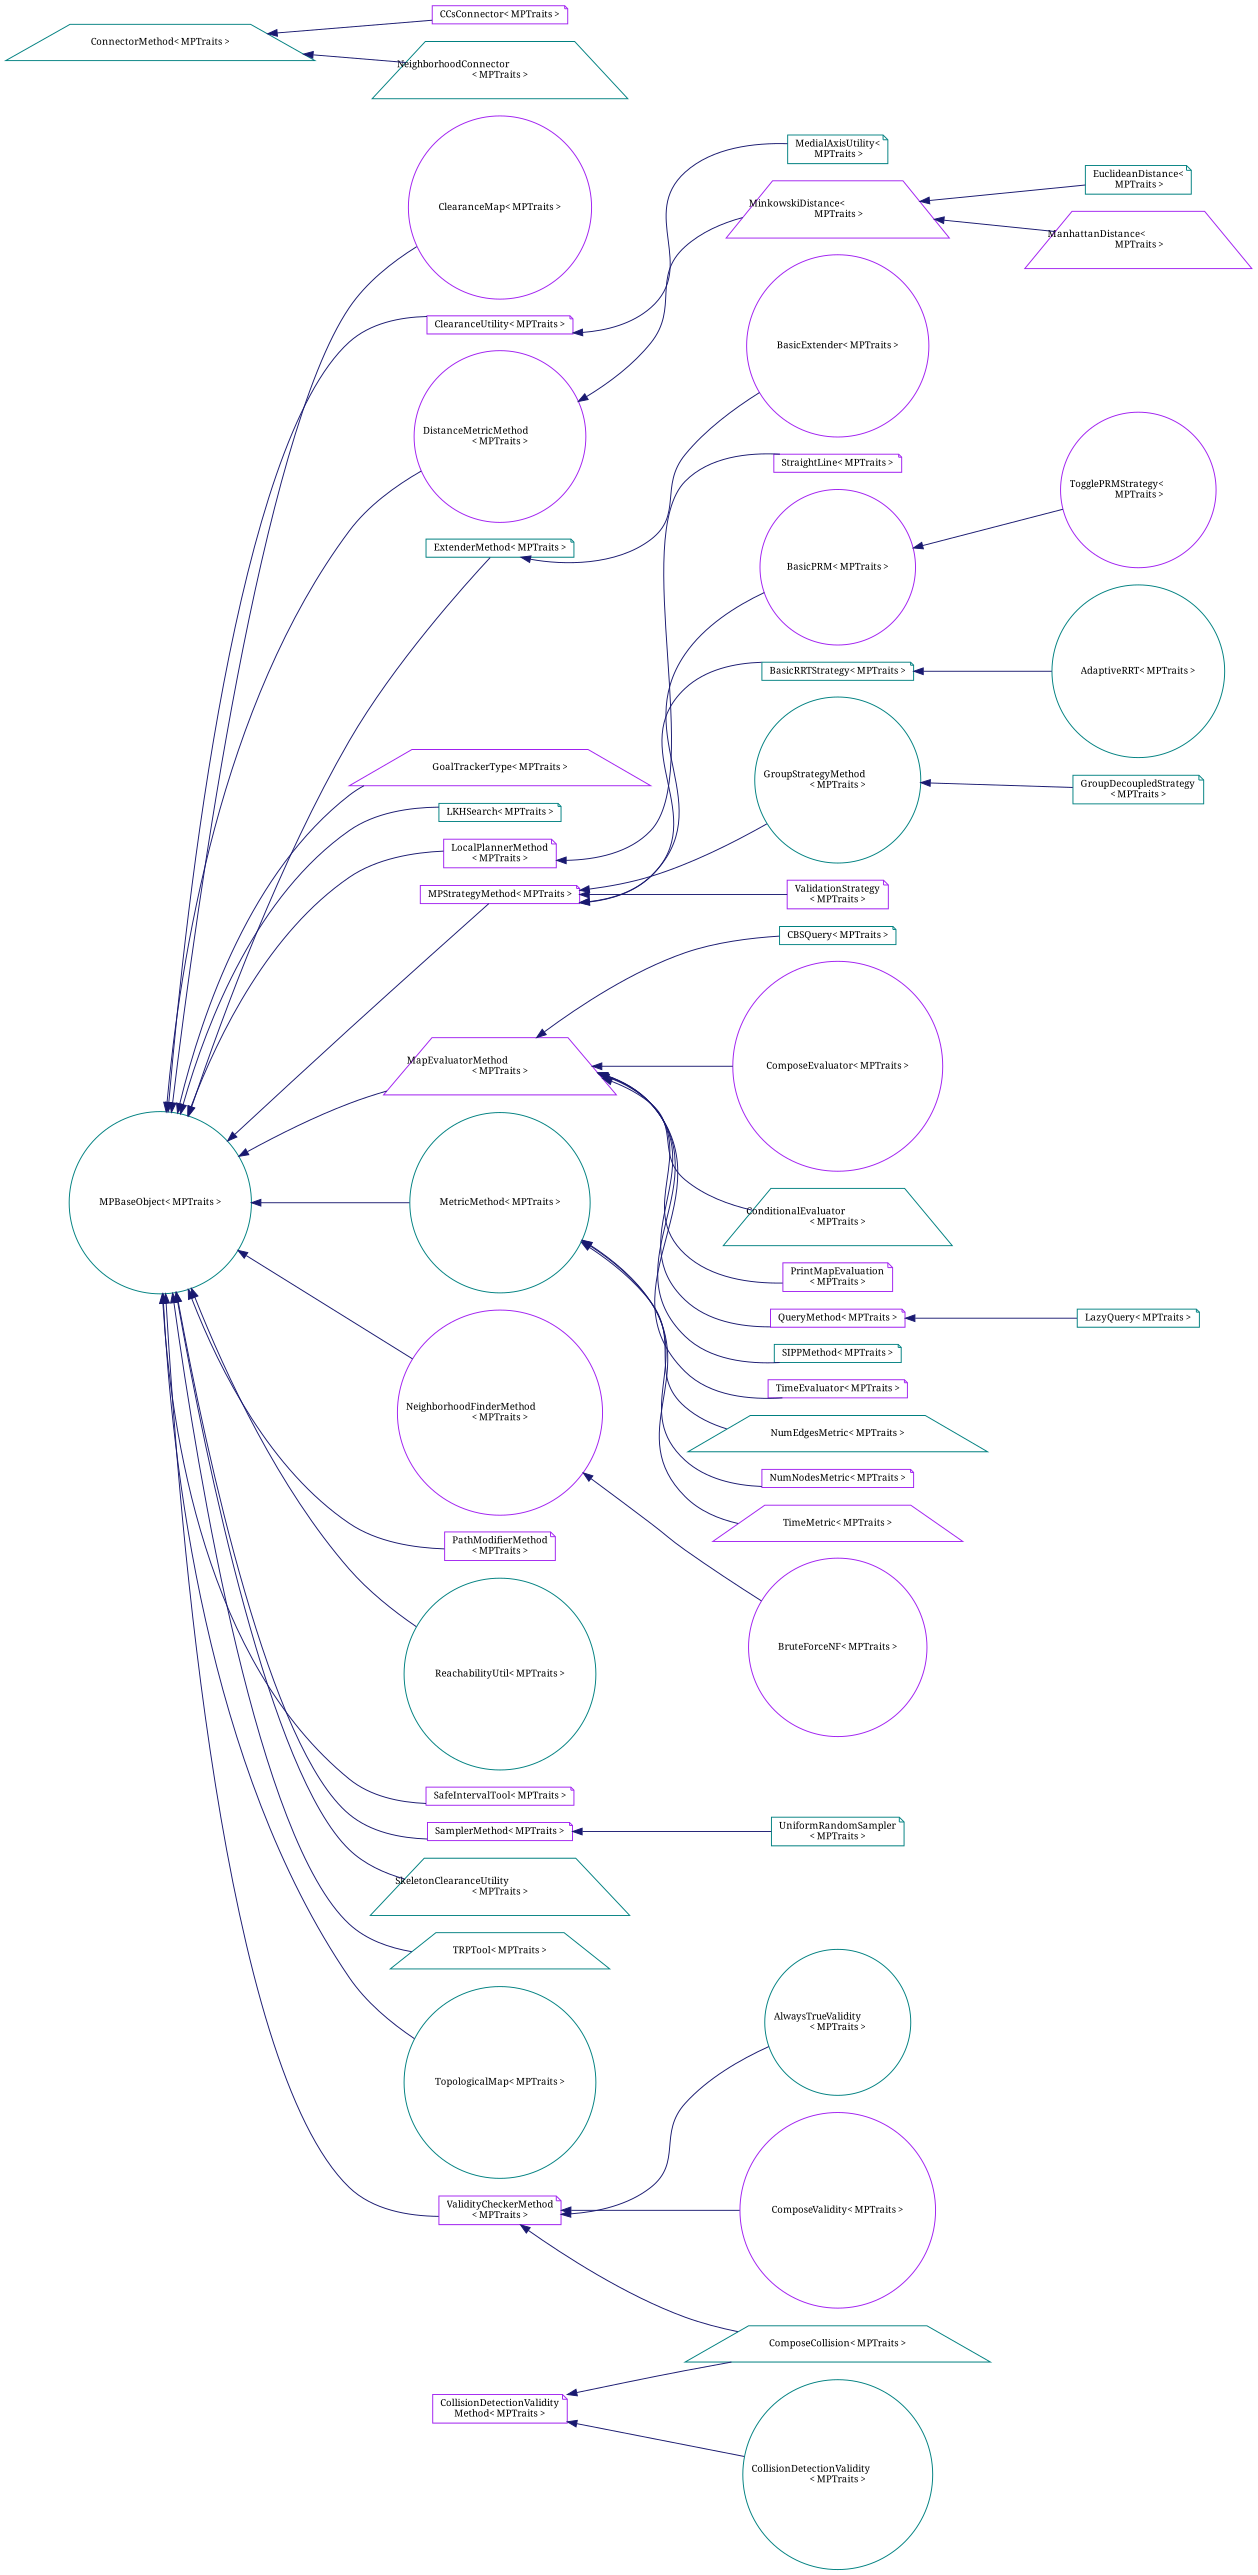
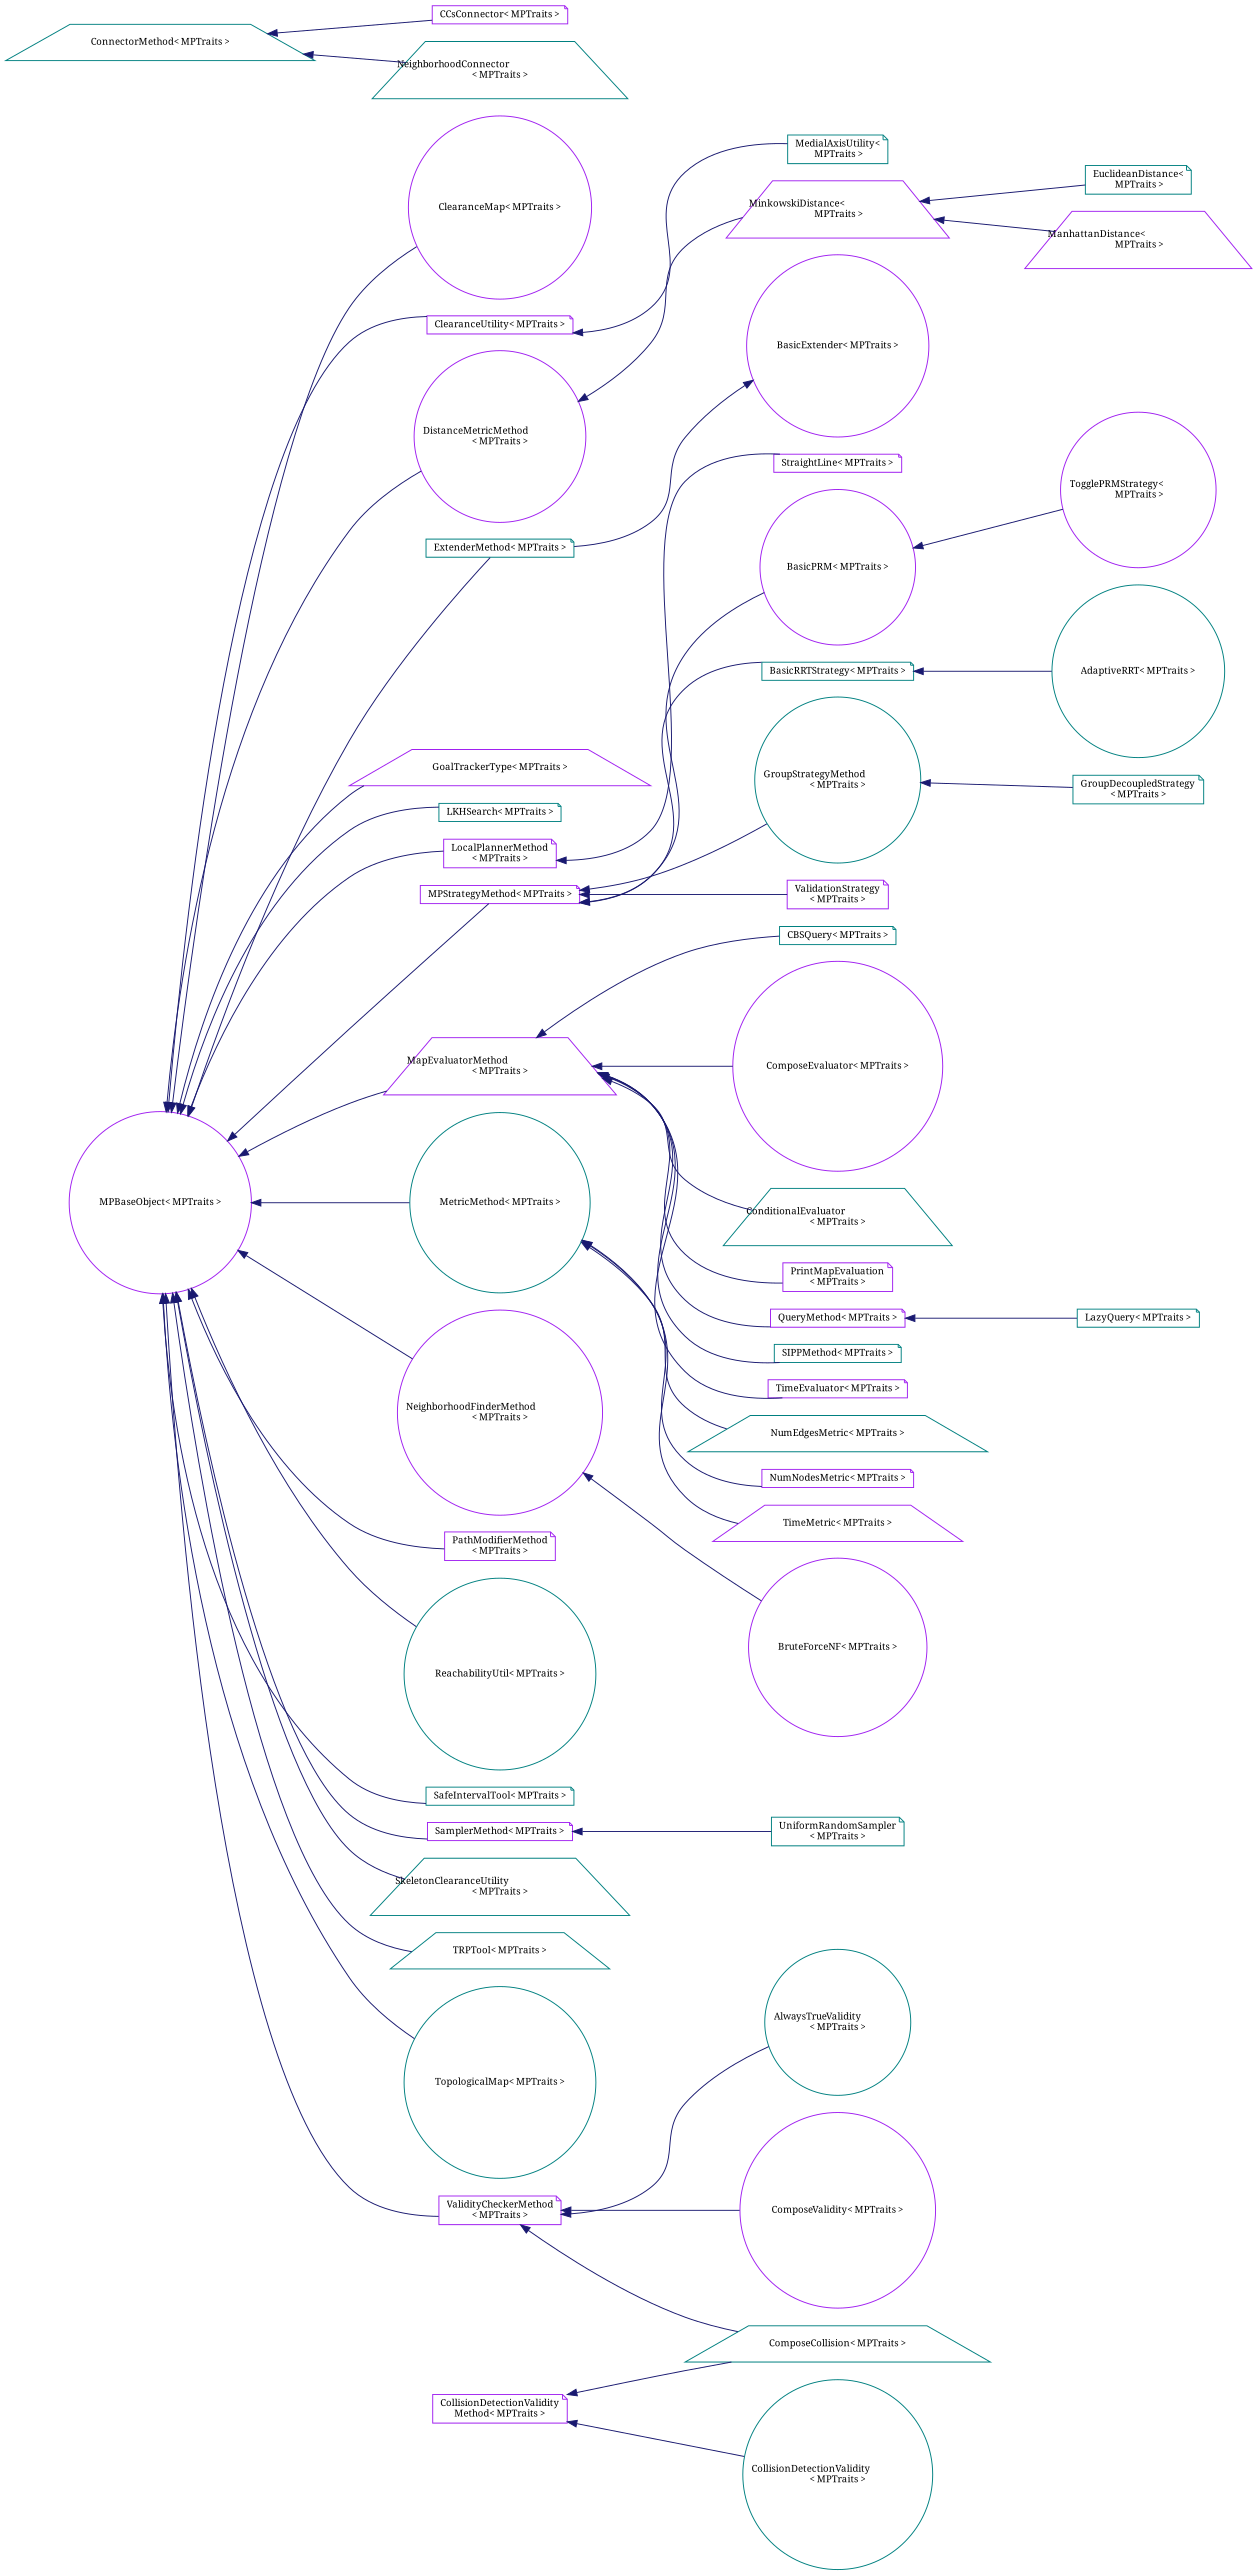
edge "BasicExtender< MPTraits >" -> "ExtenderMethod< MPTraits >": reversed
node "MPBaseObject< MPTraits >": color teal -> purple
node "SafeIntervalTool< MPTraits >": color purple -> teal
